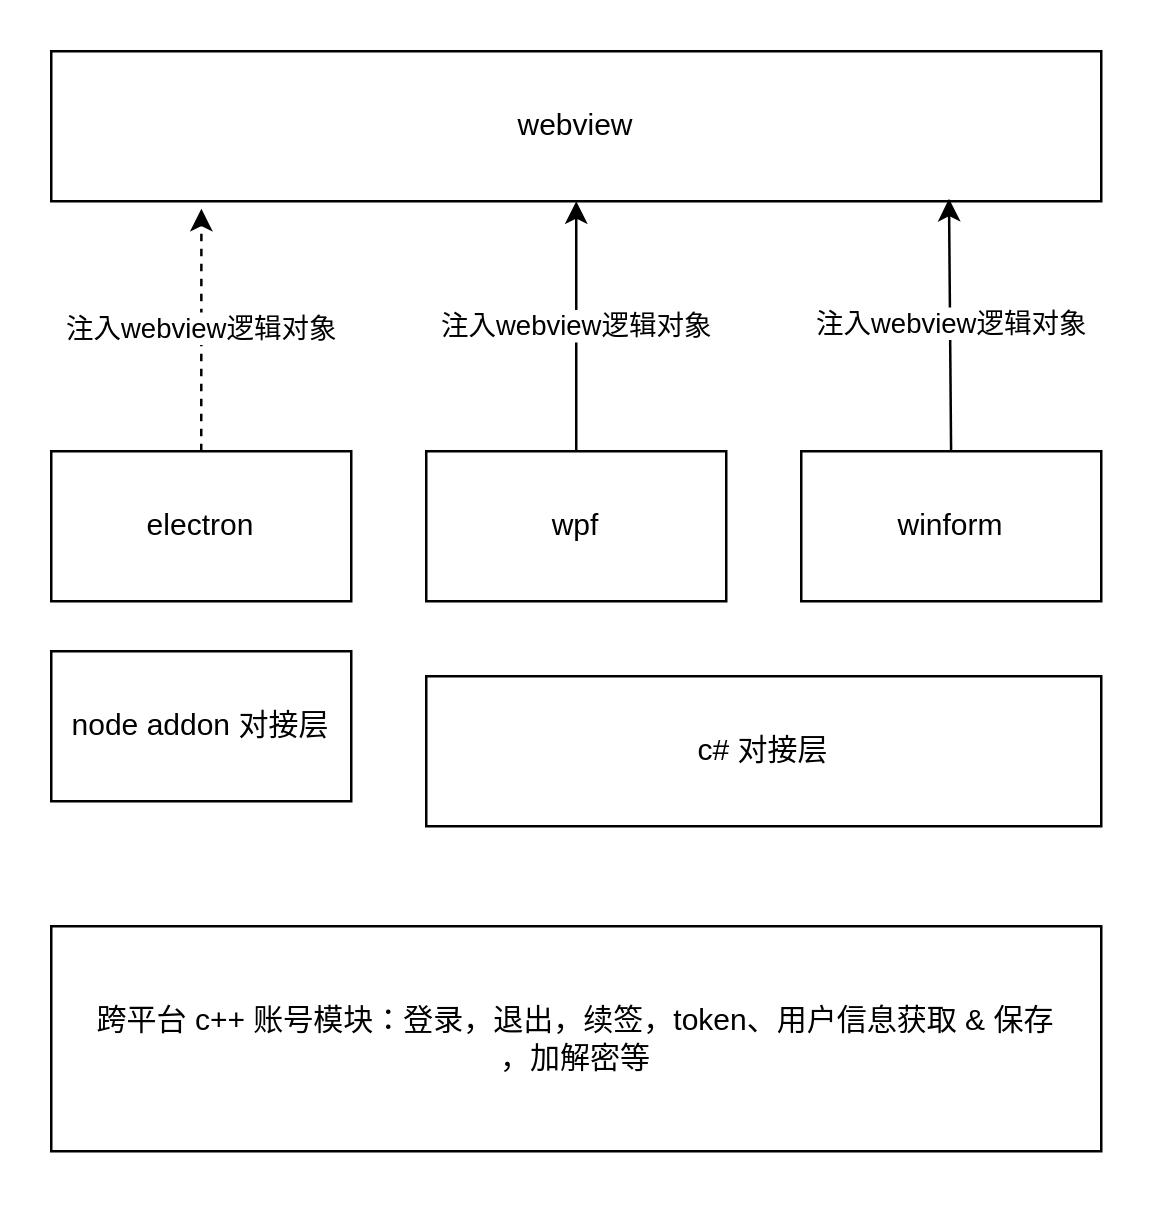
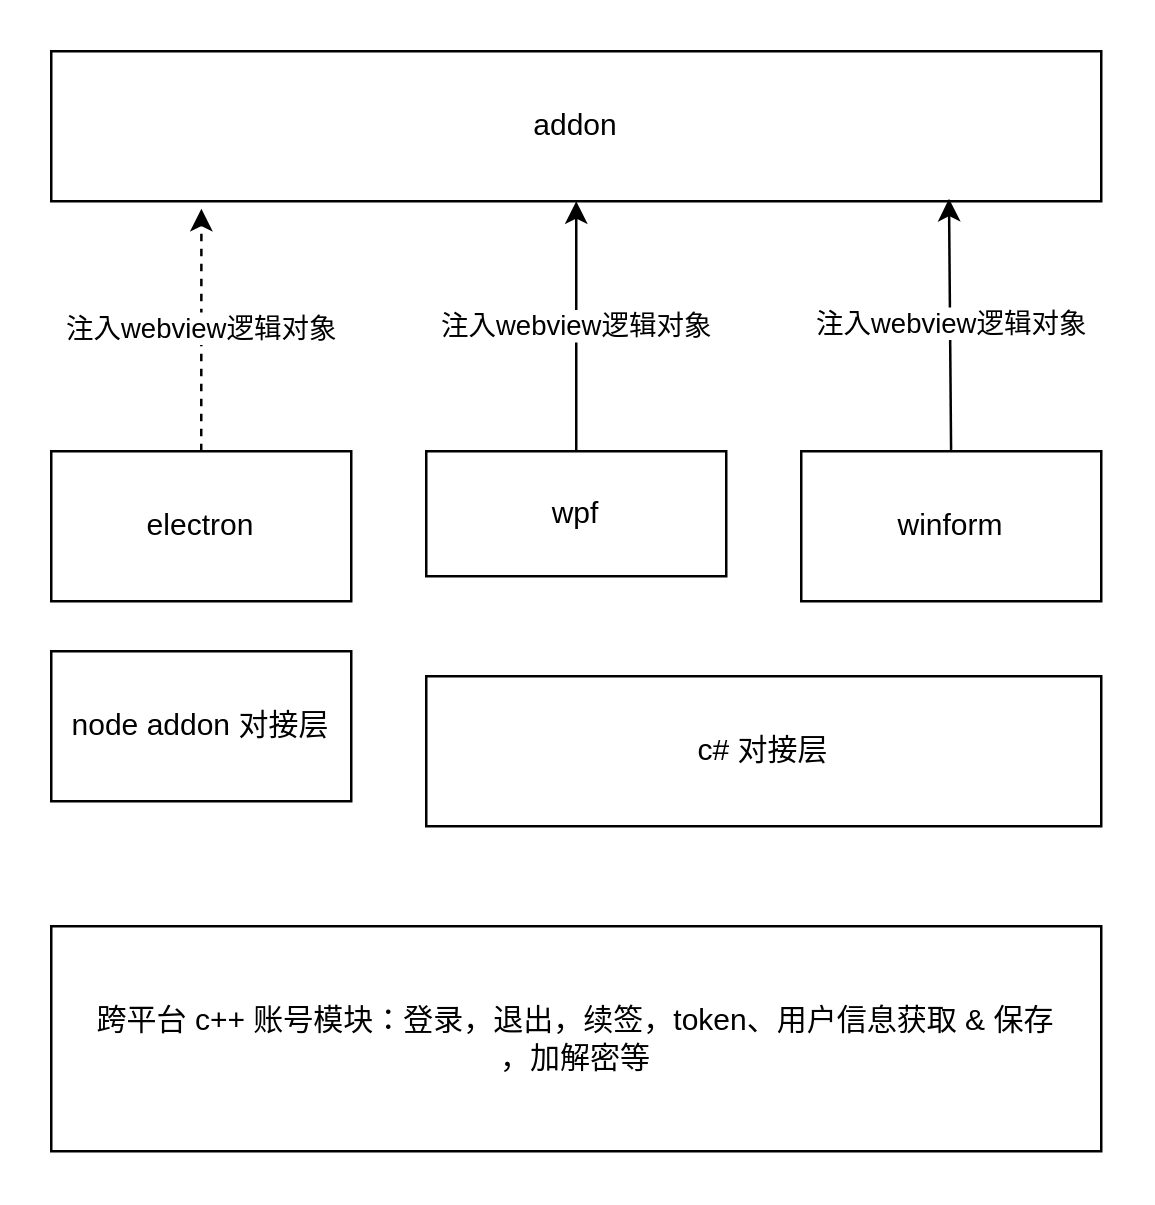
node "webview": label "webview" -> "addon"
node "wpf": size 300x150 -> 300x125
